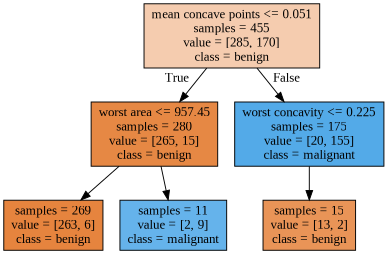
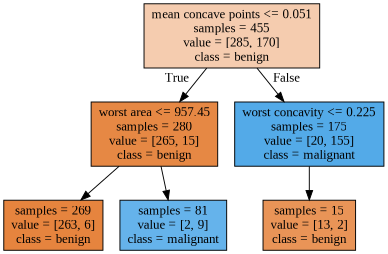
node "samples = 11 value = [2, 9] class = malignant": label "samples = 11 value = [2, 9] class = malignant" -> "samples = 81 value = [2, 9] class = malignant"
